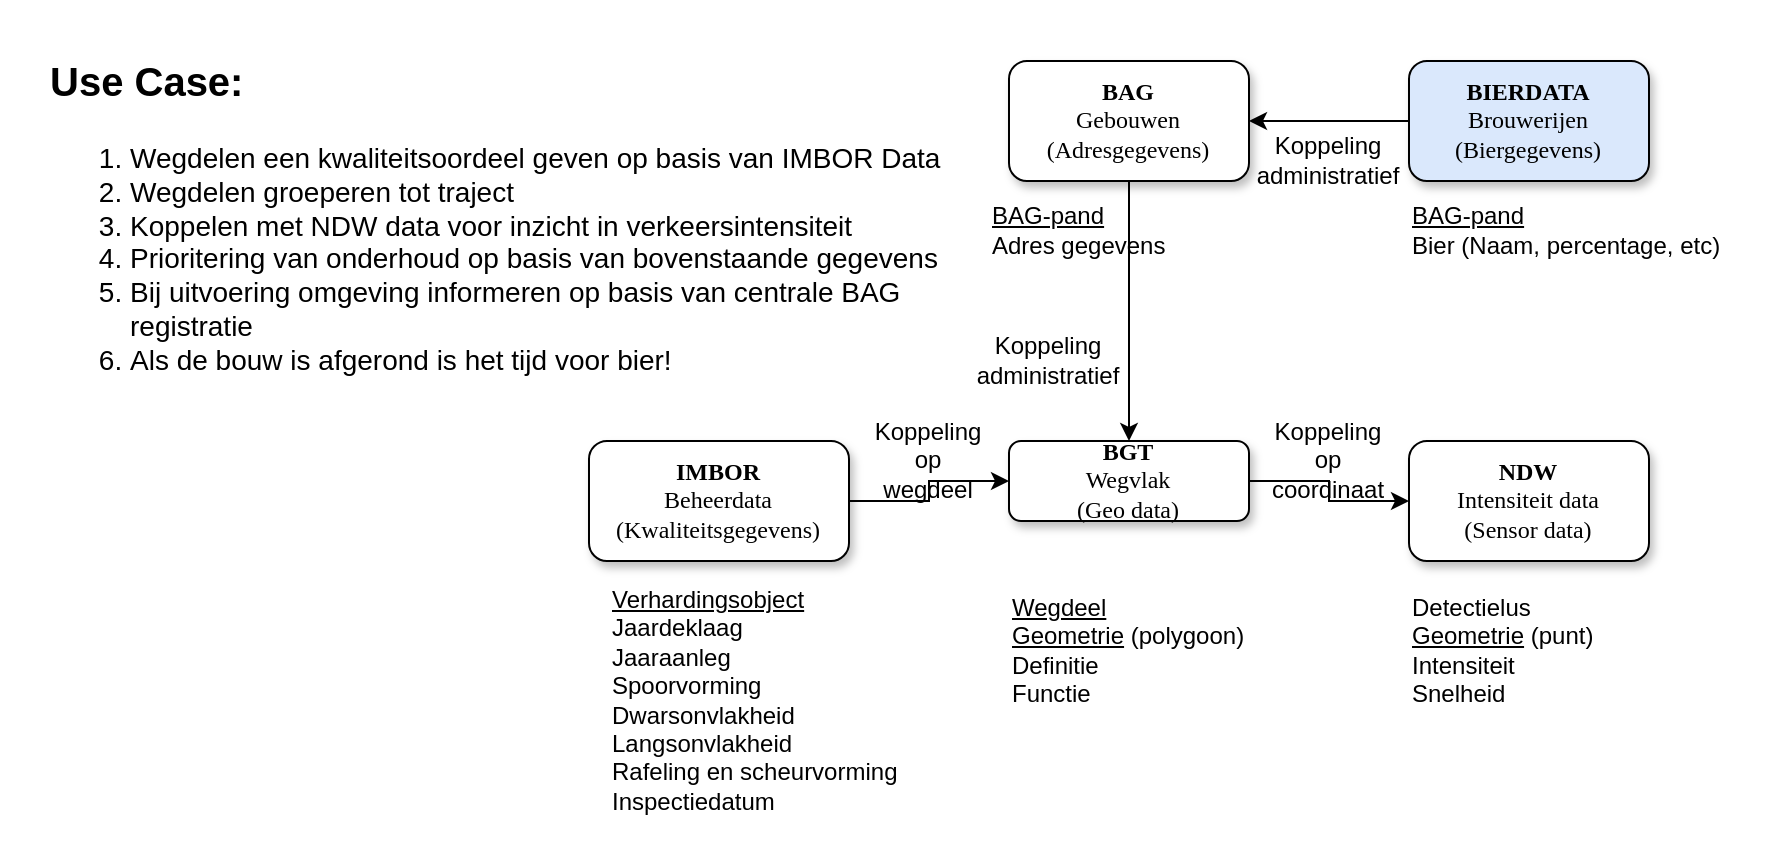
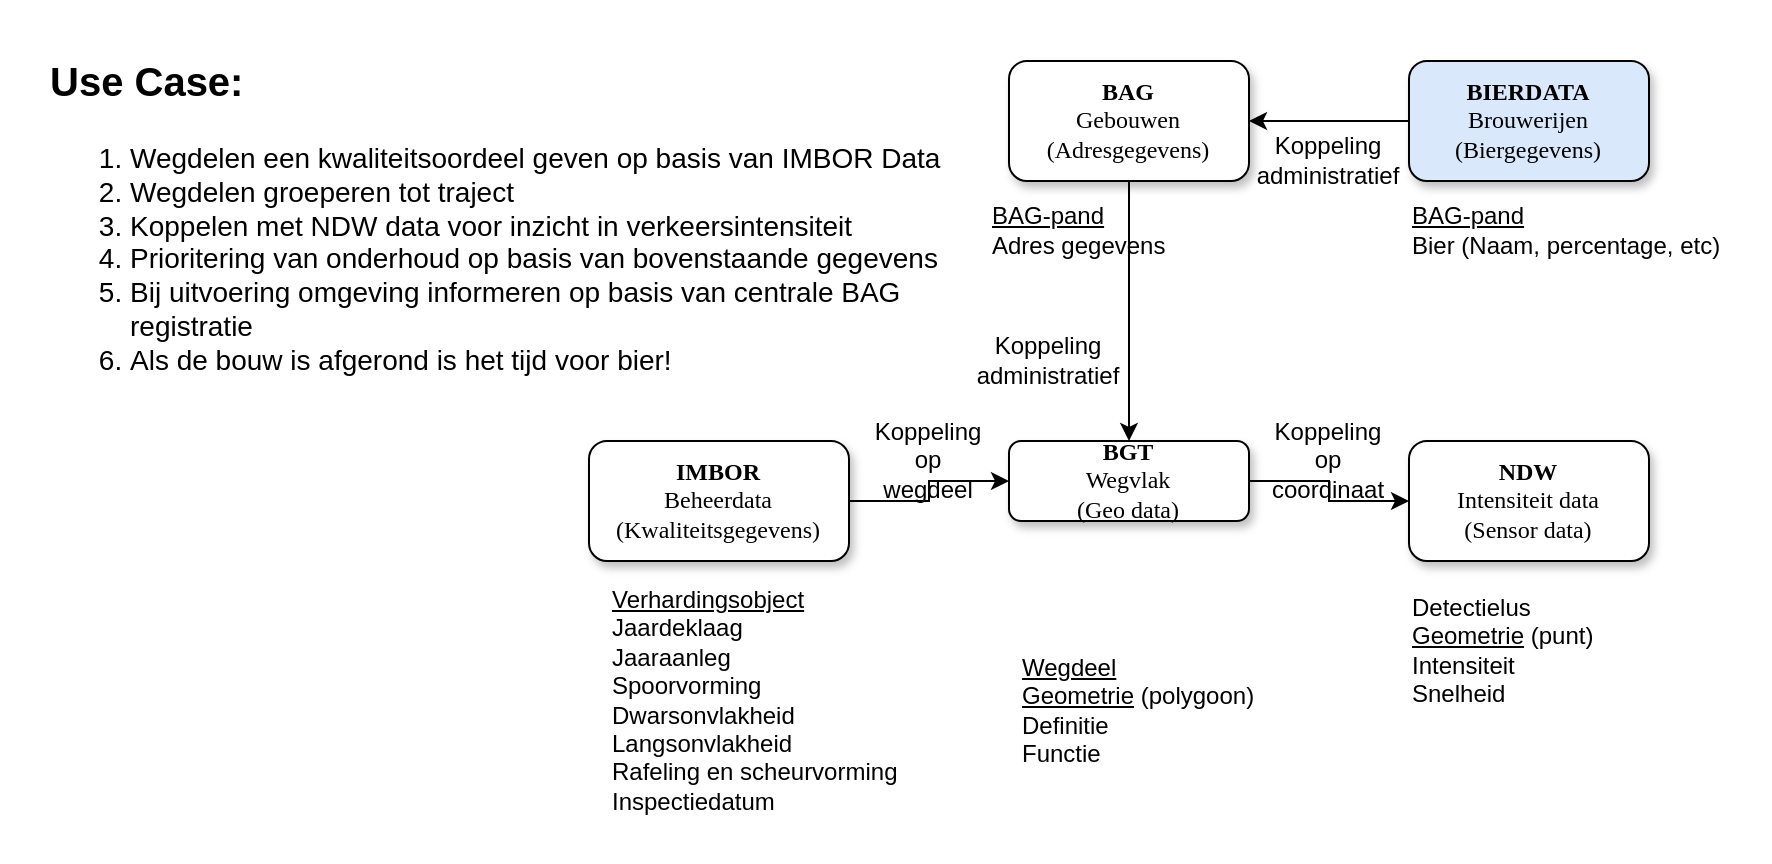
node "Wegdeel Geometrie (polygoon) Definitie Functie": moved (1169, 651) -> (1179, 711)
